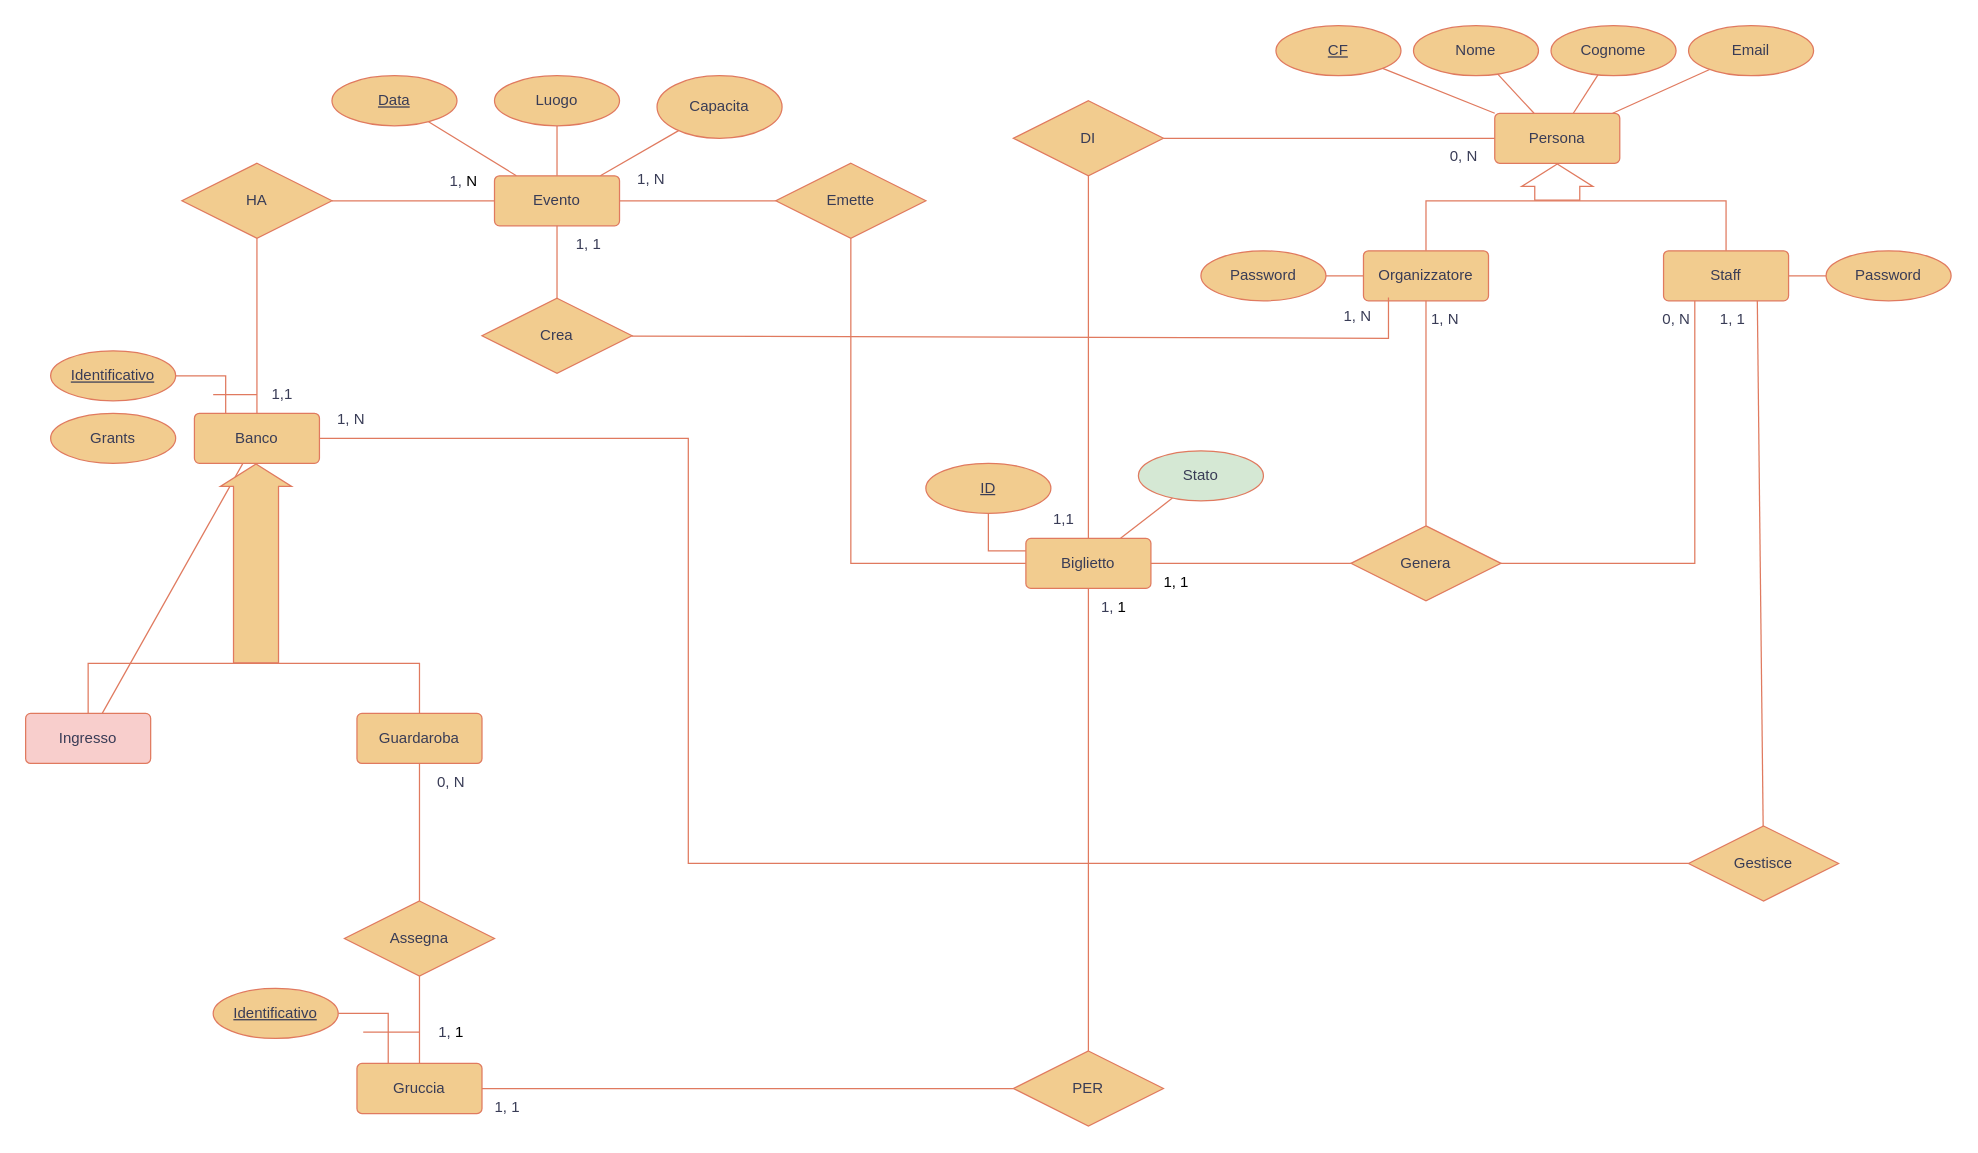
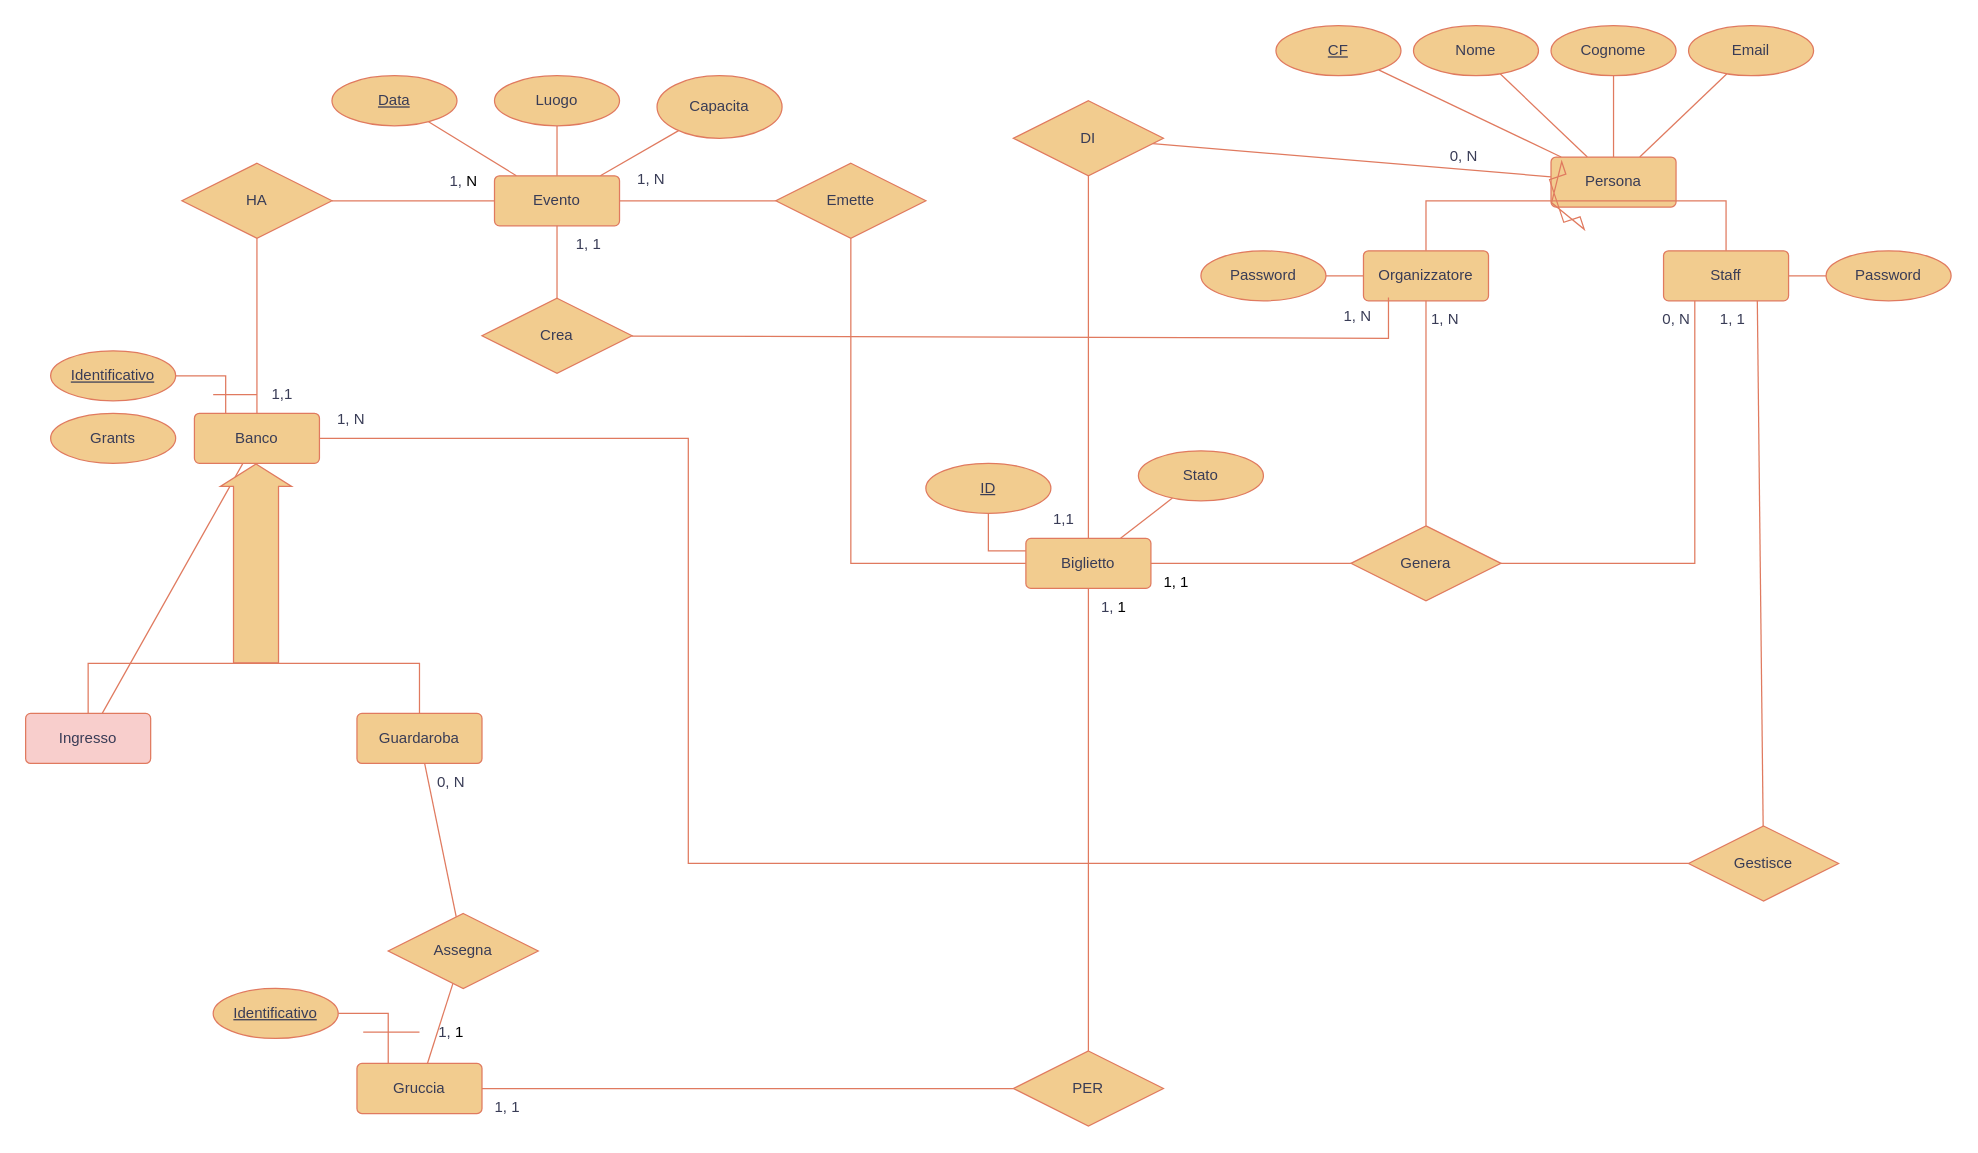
node "Persona": moved (1557, 138) -> (1613, 182)
node "Stato": fillcolor #d5e8d4 -> #f2cc8f
node "Assegna": moved (419, 938) -> (463, 951)
